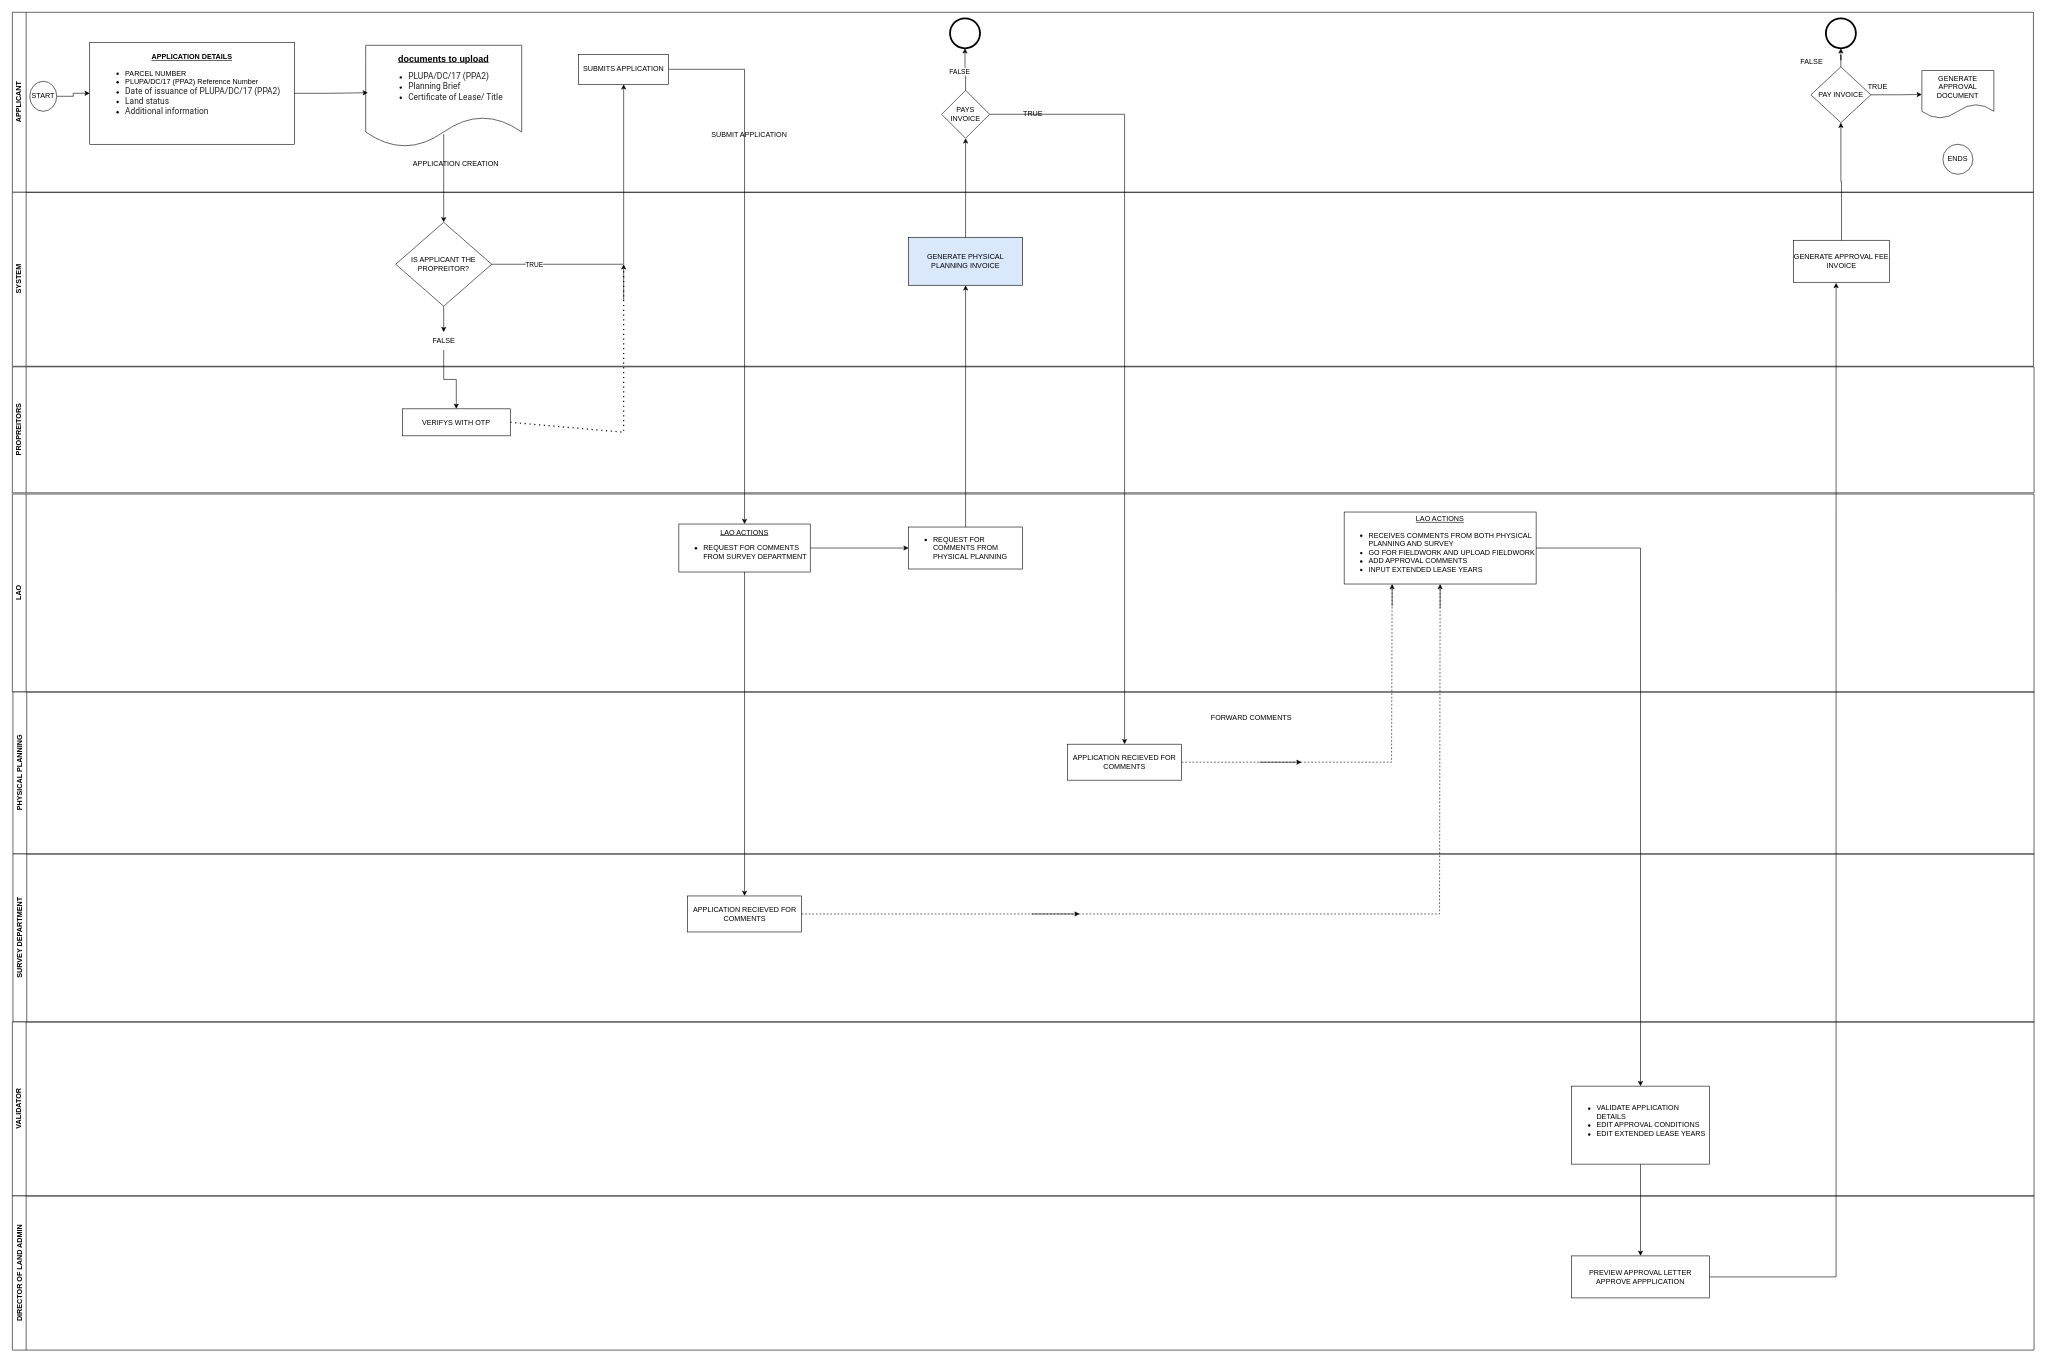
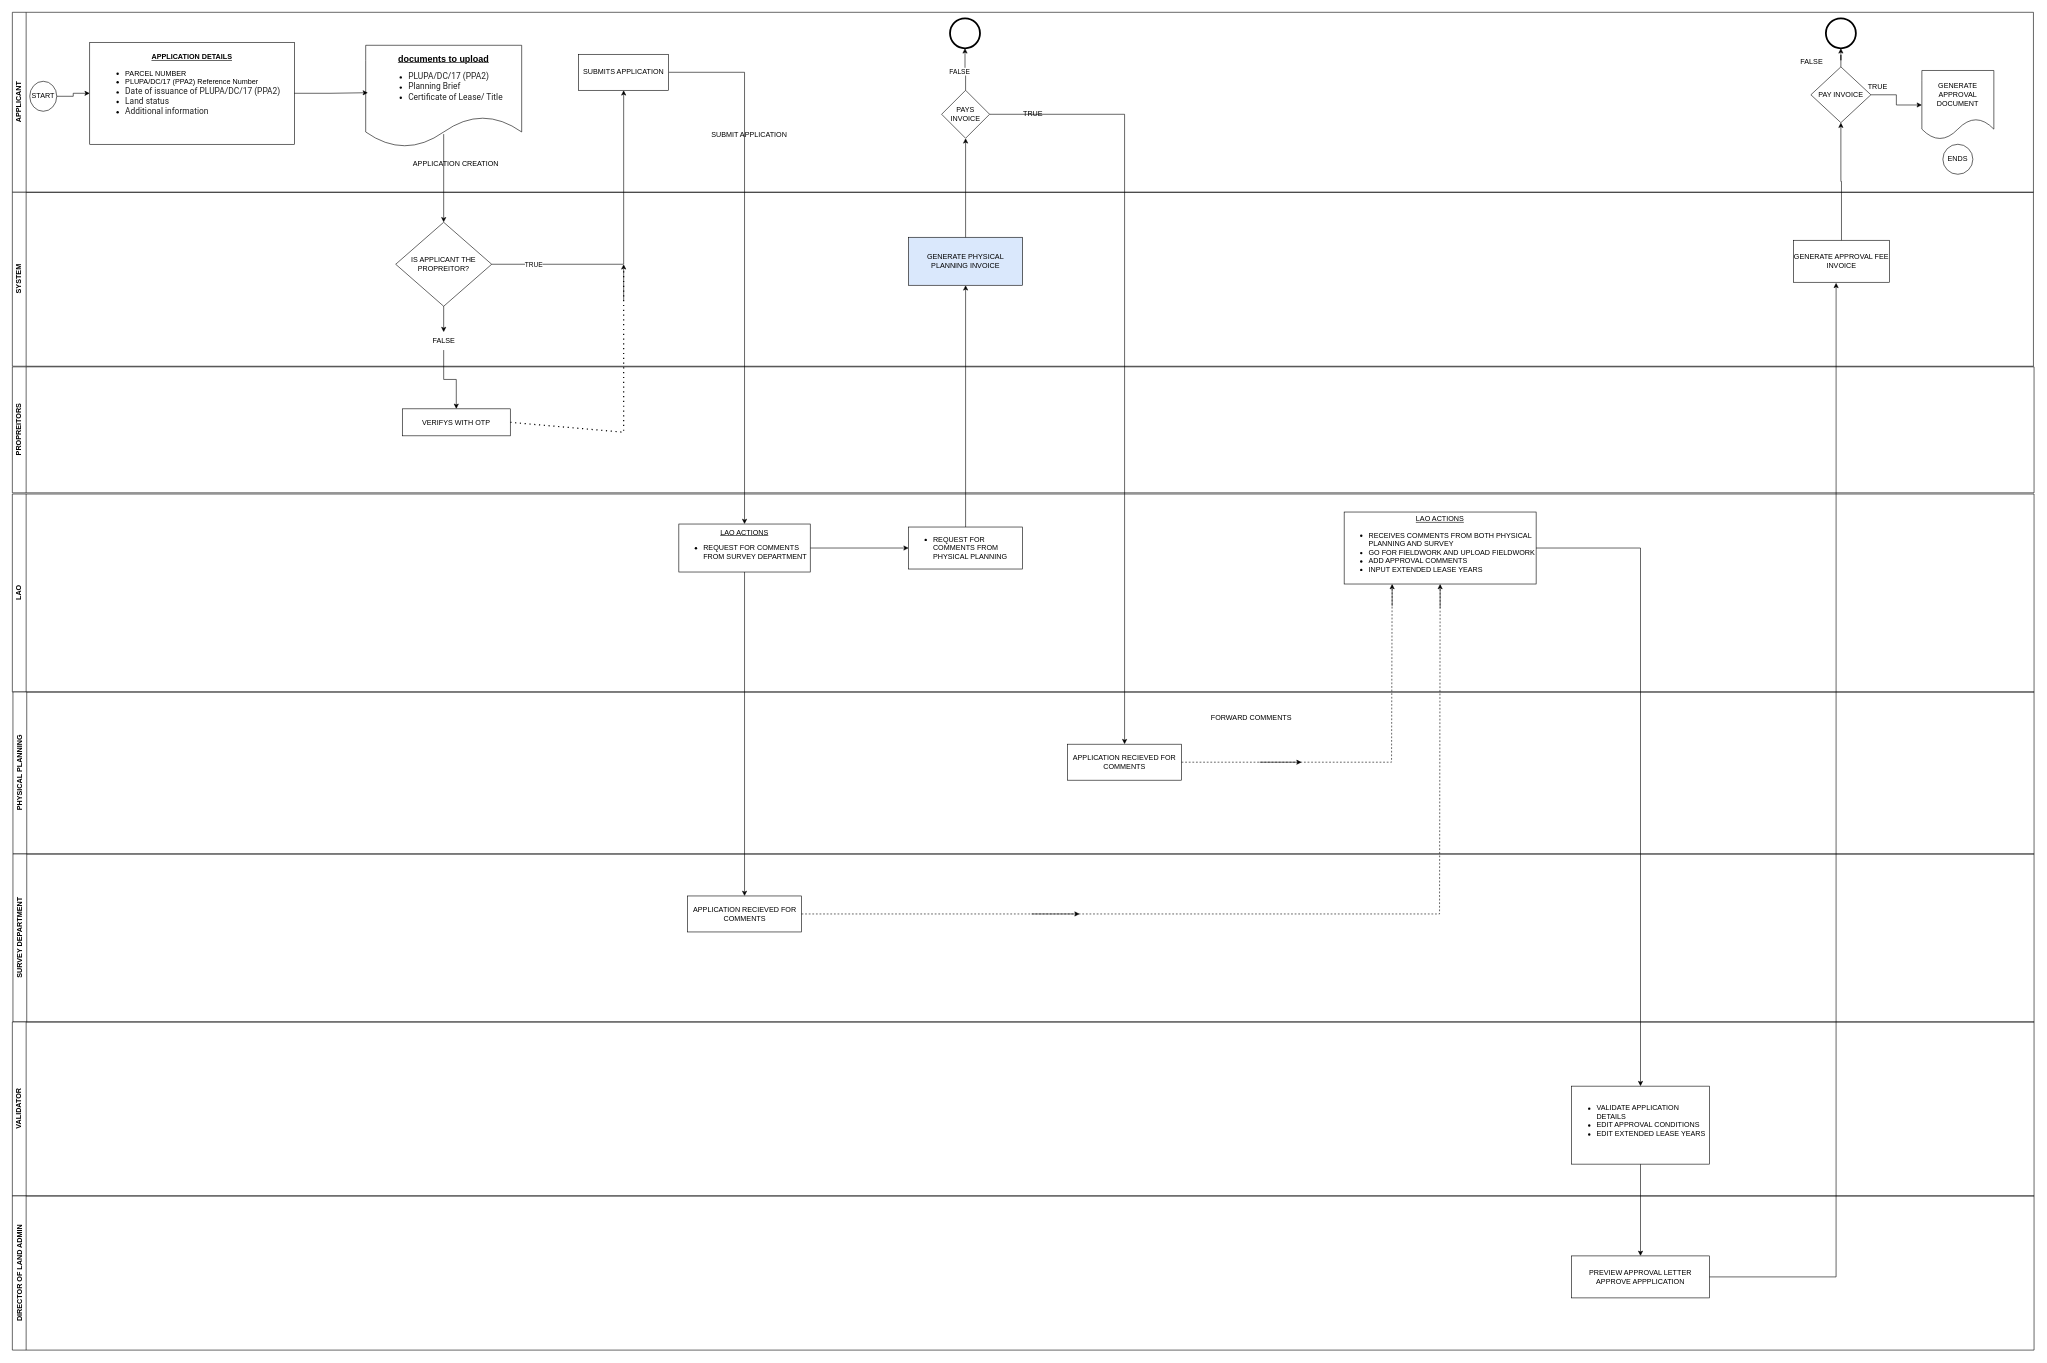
node "SUBMITS APPLICATION": size 90x30 -> 90x36
node "GENERATE APPROVAL DOCUMENT": size 72x48 -> 72x69
